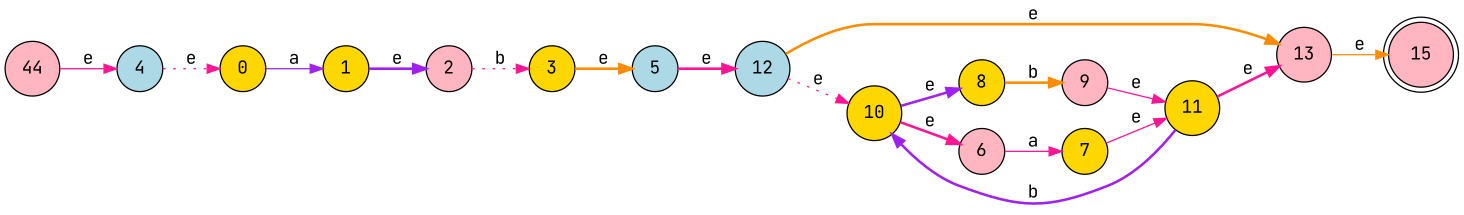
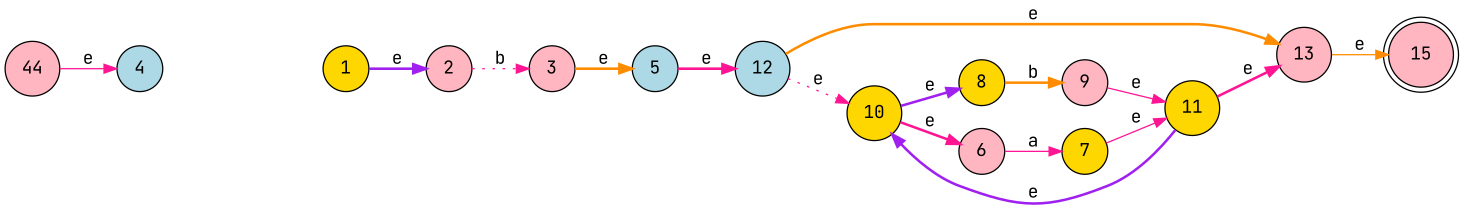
node "0": removed
node "3": fillcolor gold -> lightpink
edge "11" -> "10": label "b" -> "e"
